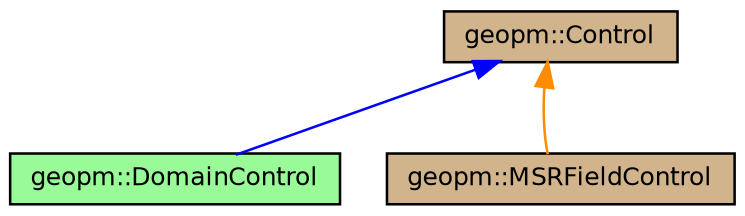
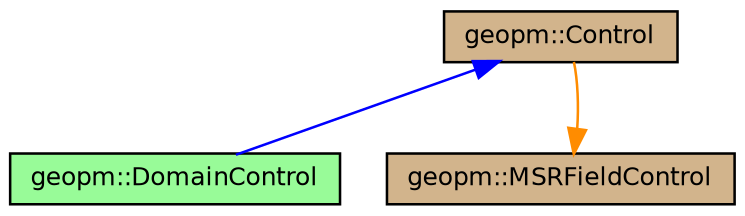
edge "geopm::MSRFieldControl" -> "geopm::Control": reversed
